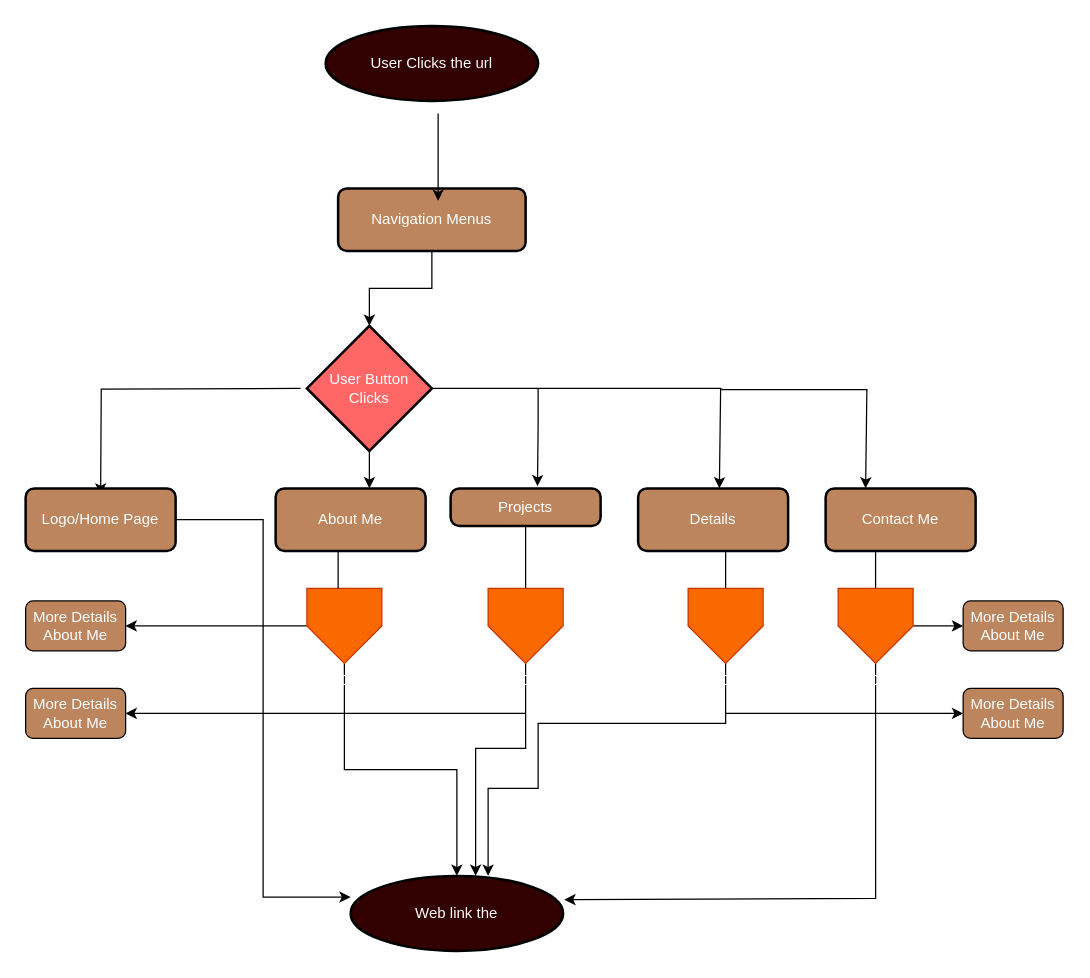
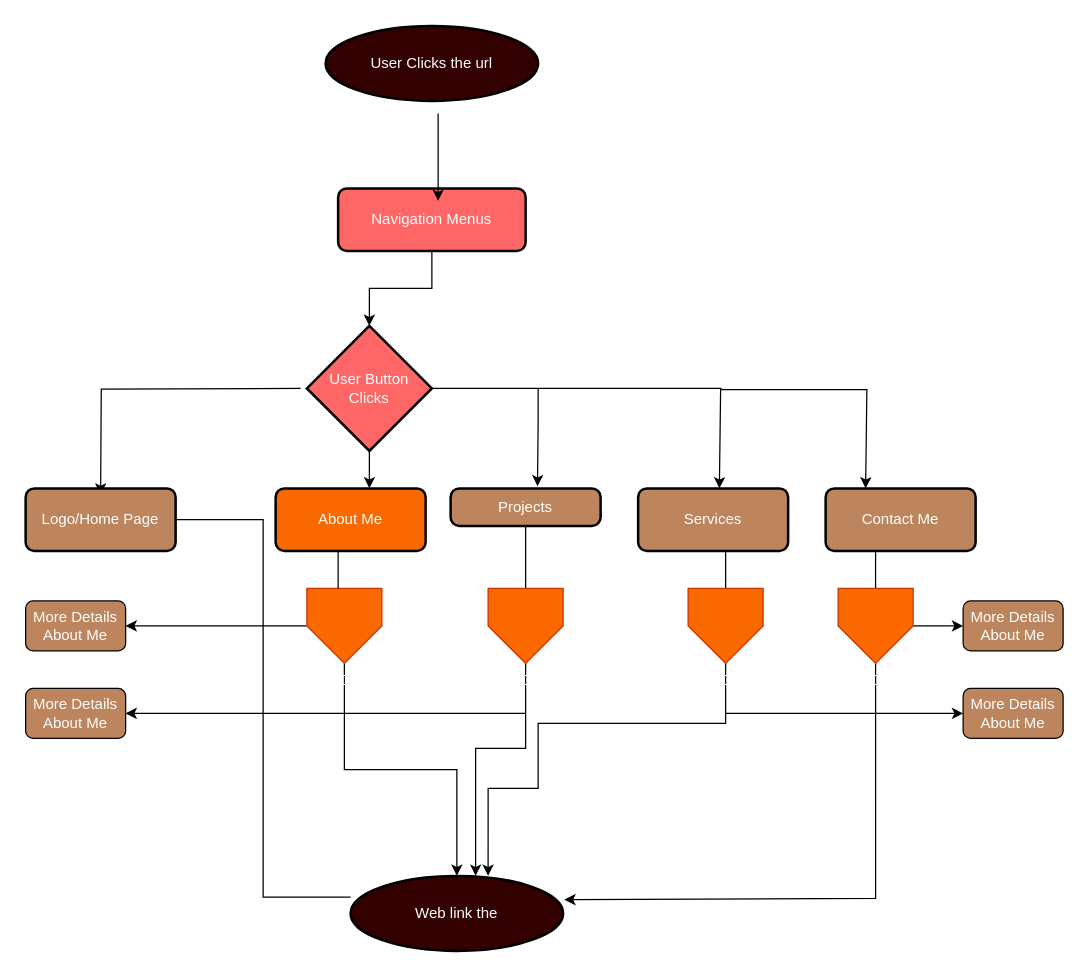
node "Navigation Menus": fillcolor #bc855d -> #ff6666
node "About Me": fillcolor #bc855d -> #fa6800
node "Details": label "Details" -> "Services"
edge "Logo/Home Page" -> "Web link the": arrowhead classic -> none
